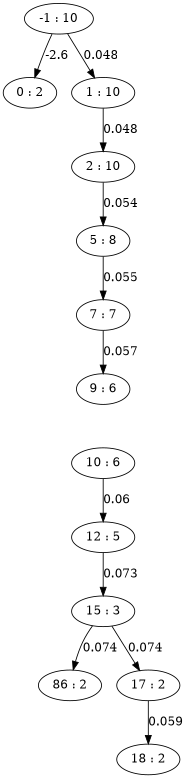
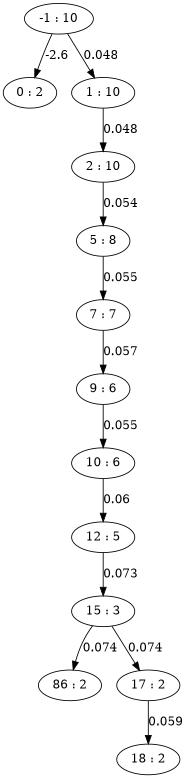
edge "9 : 6" -> "10 : 6": added, label "0.055"
